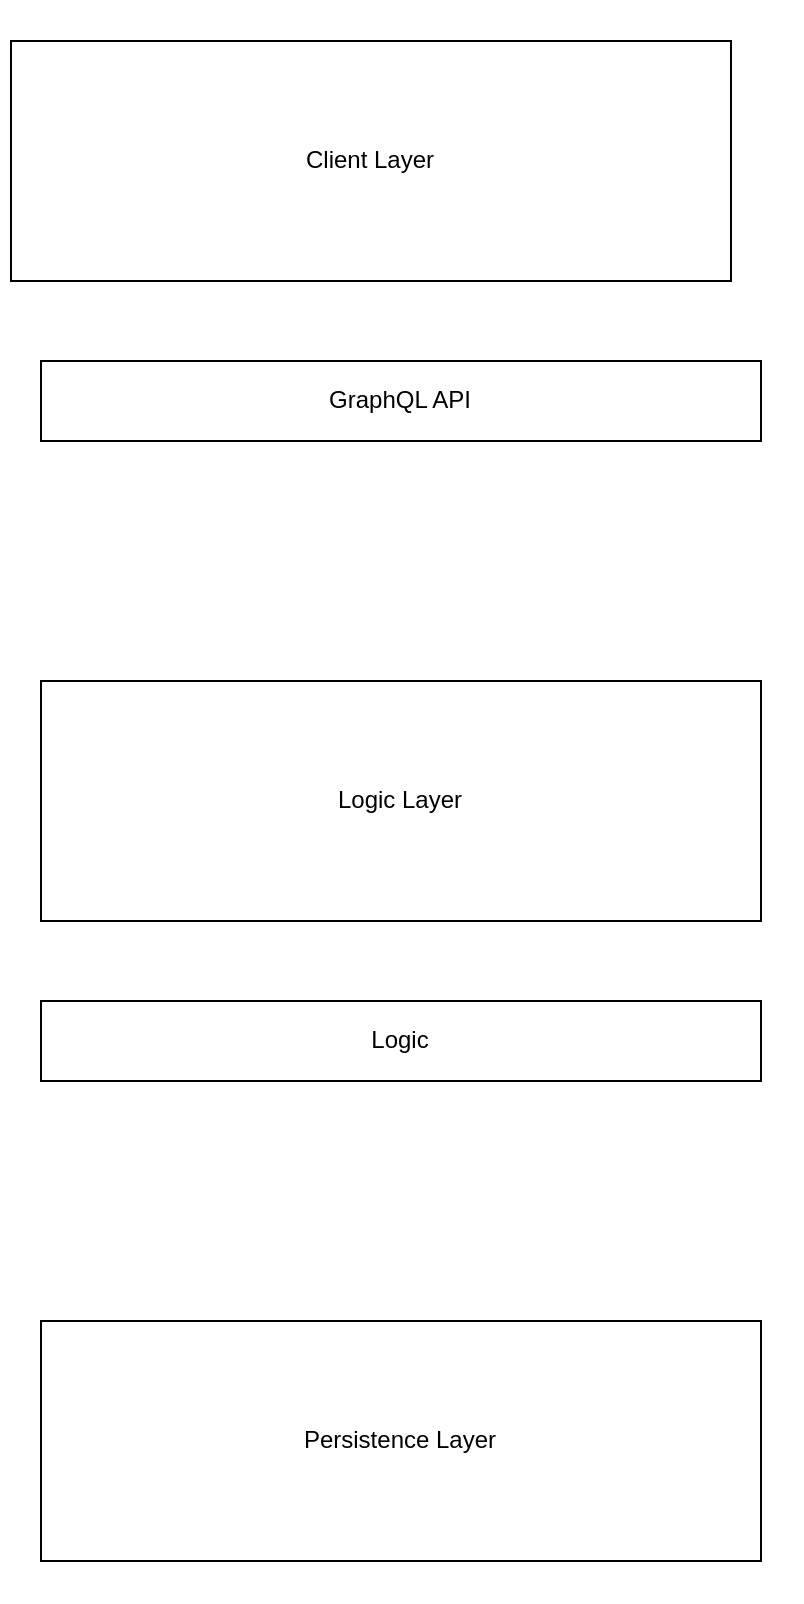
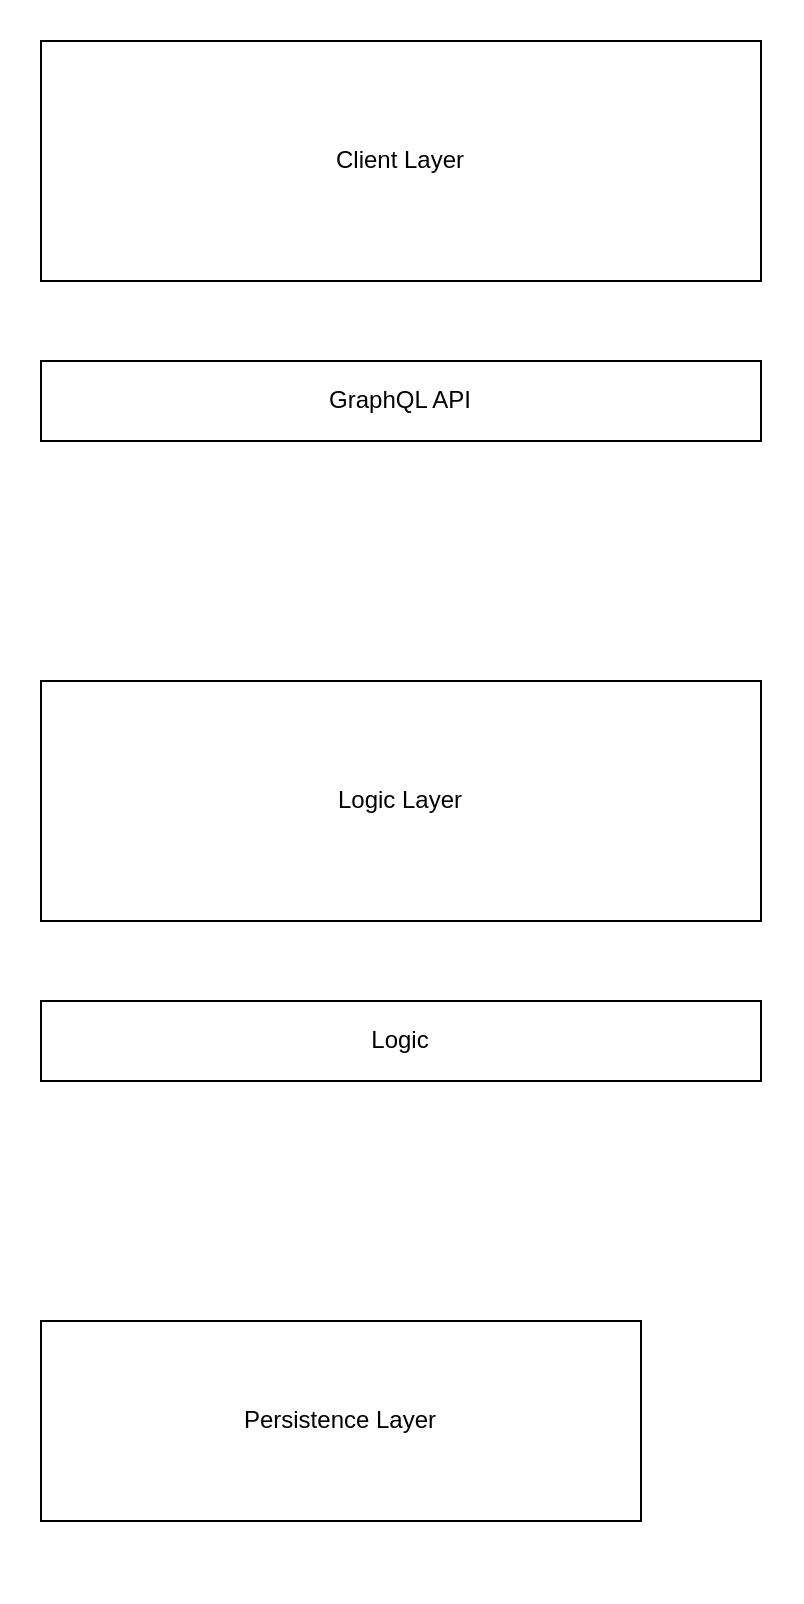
node "Client Layer": moved (371, 161) -> (401, 161)
node "Persistence Layer": size 720x240 -> 600x200
